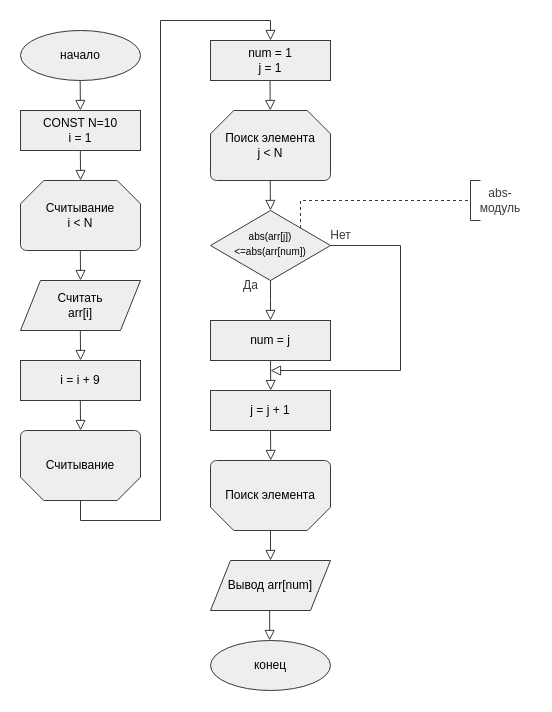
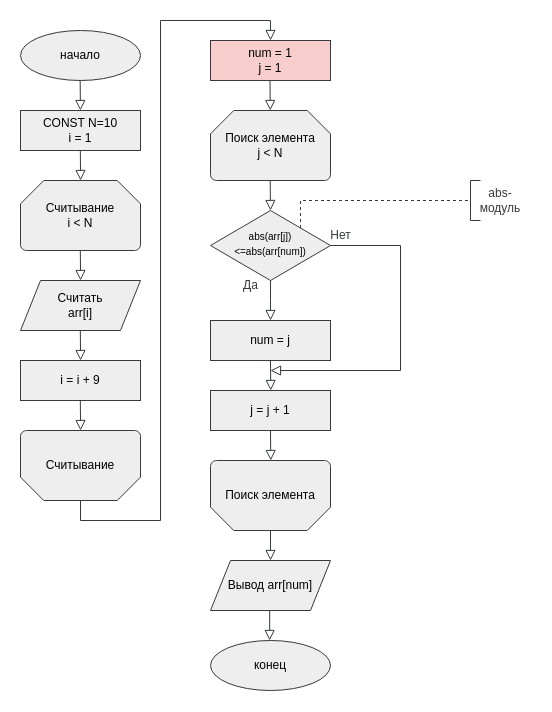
node "num = 1 j = 1": fillcolor #eeeeee -> #f8cecc
